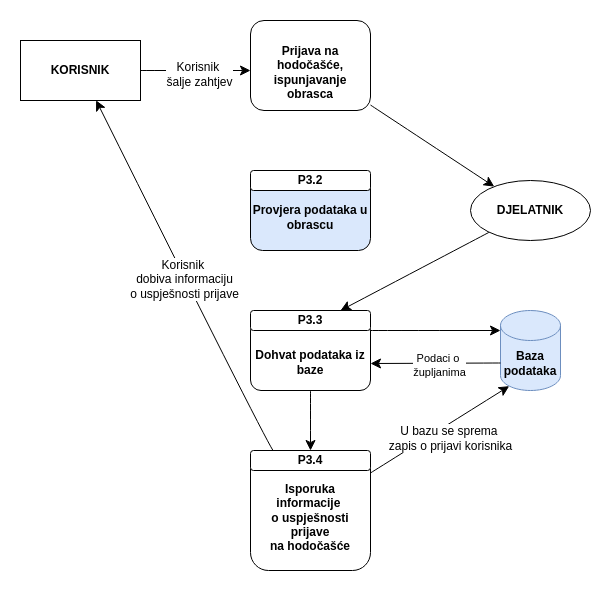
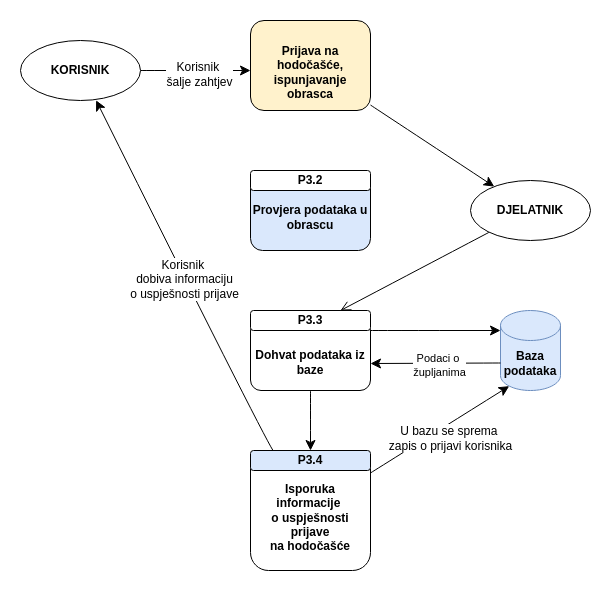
node "Prijava na hodočašće, ispunjavanje obrasca": fillcolor #ffffff -> #fff2cc
node "KORISNIK": shape rectangle -> ellipse
edge "DJELATNIK" -> "P3.3": arrowhead classic -> open
node "P3.4": fillcolor #ffffff -> #dae8fc
